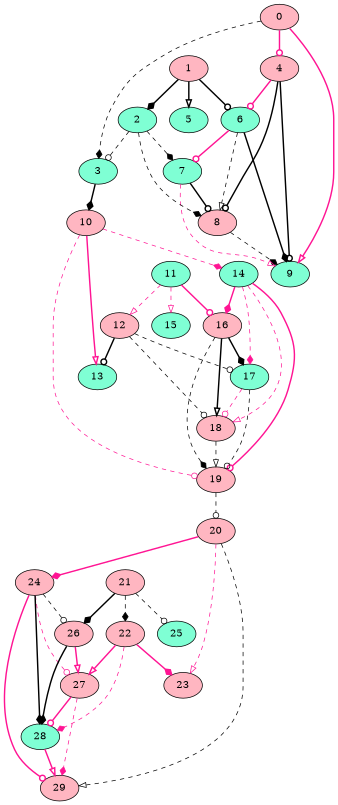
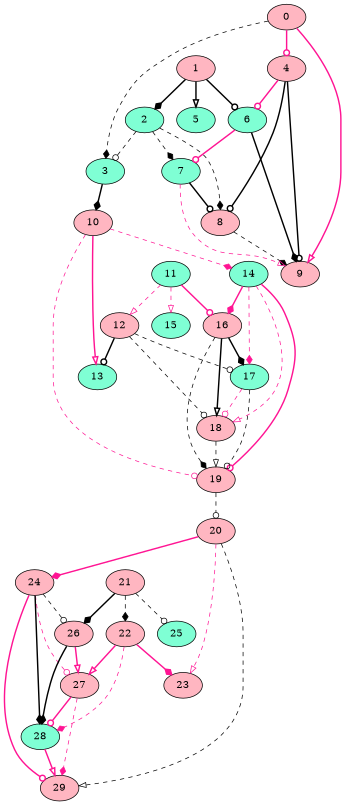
edge "6" -> "8": removed
node "9": fillcolor aquamarine -> lightpink
